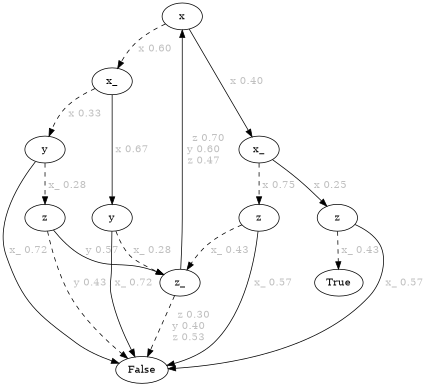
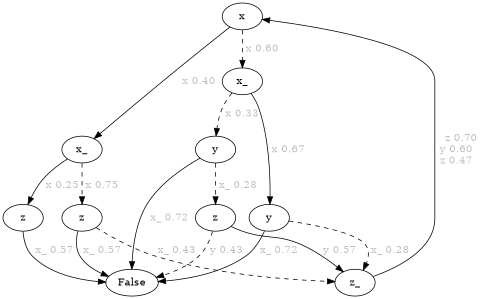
node "True": removed
edge "z_" -> "False": removed, label "z 0.30 y 0.40 z 0.53"
